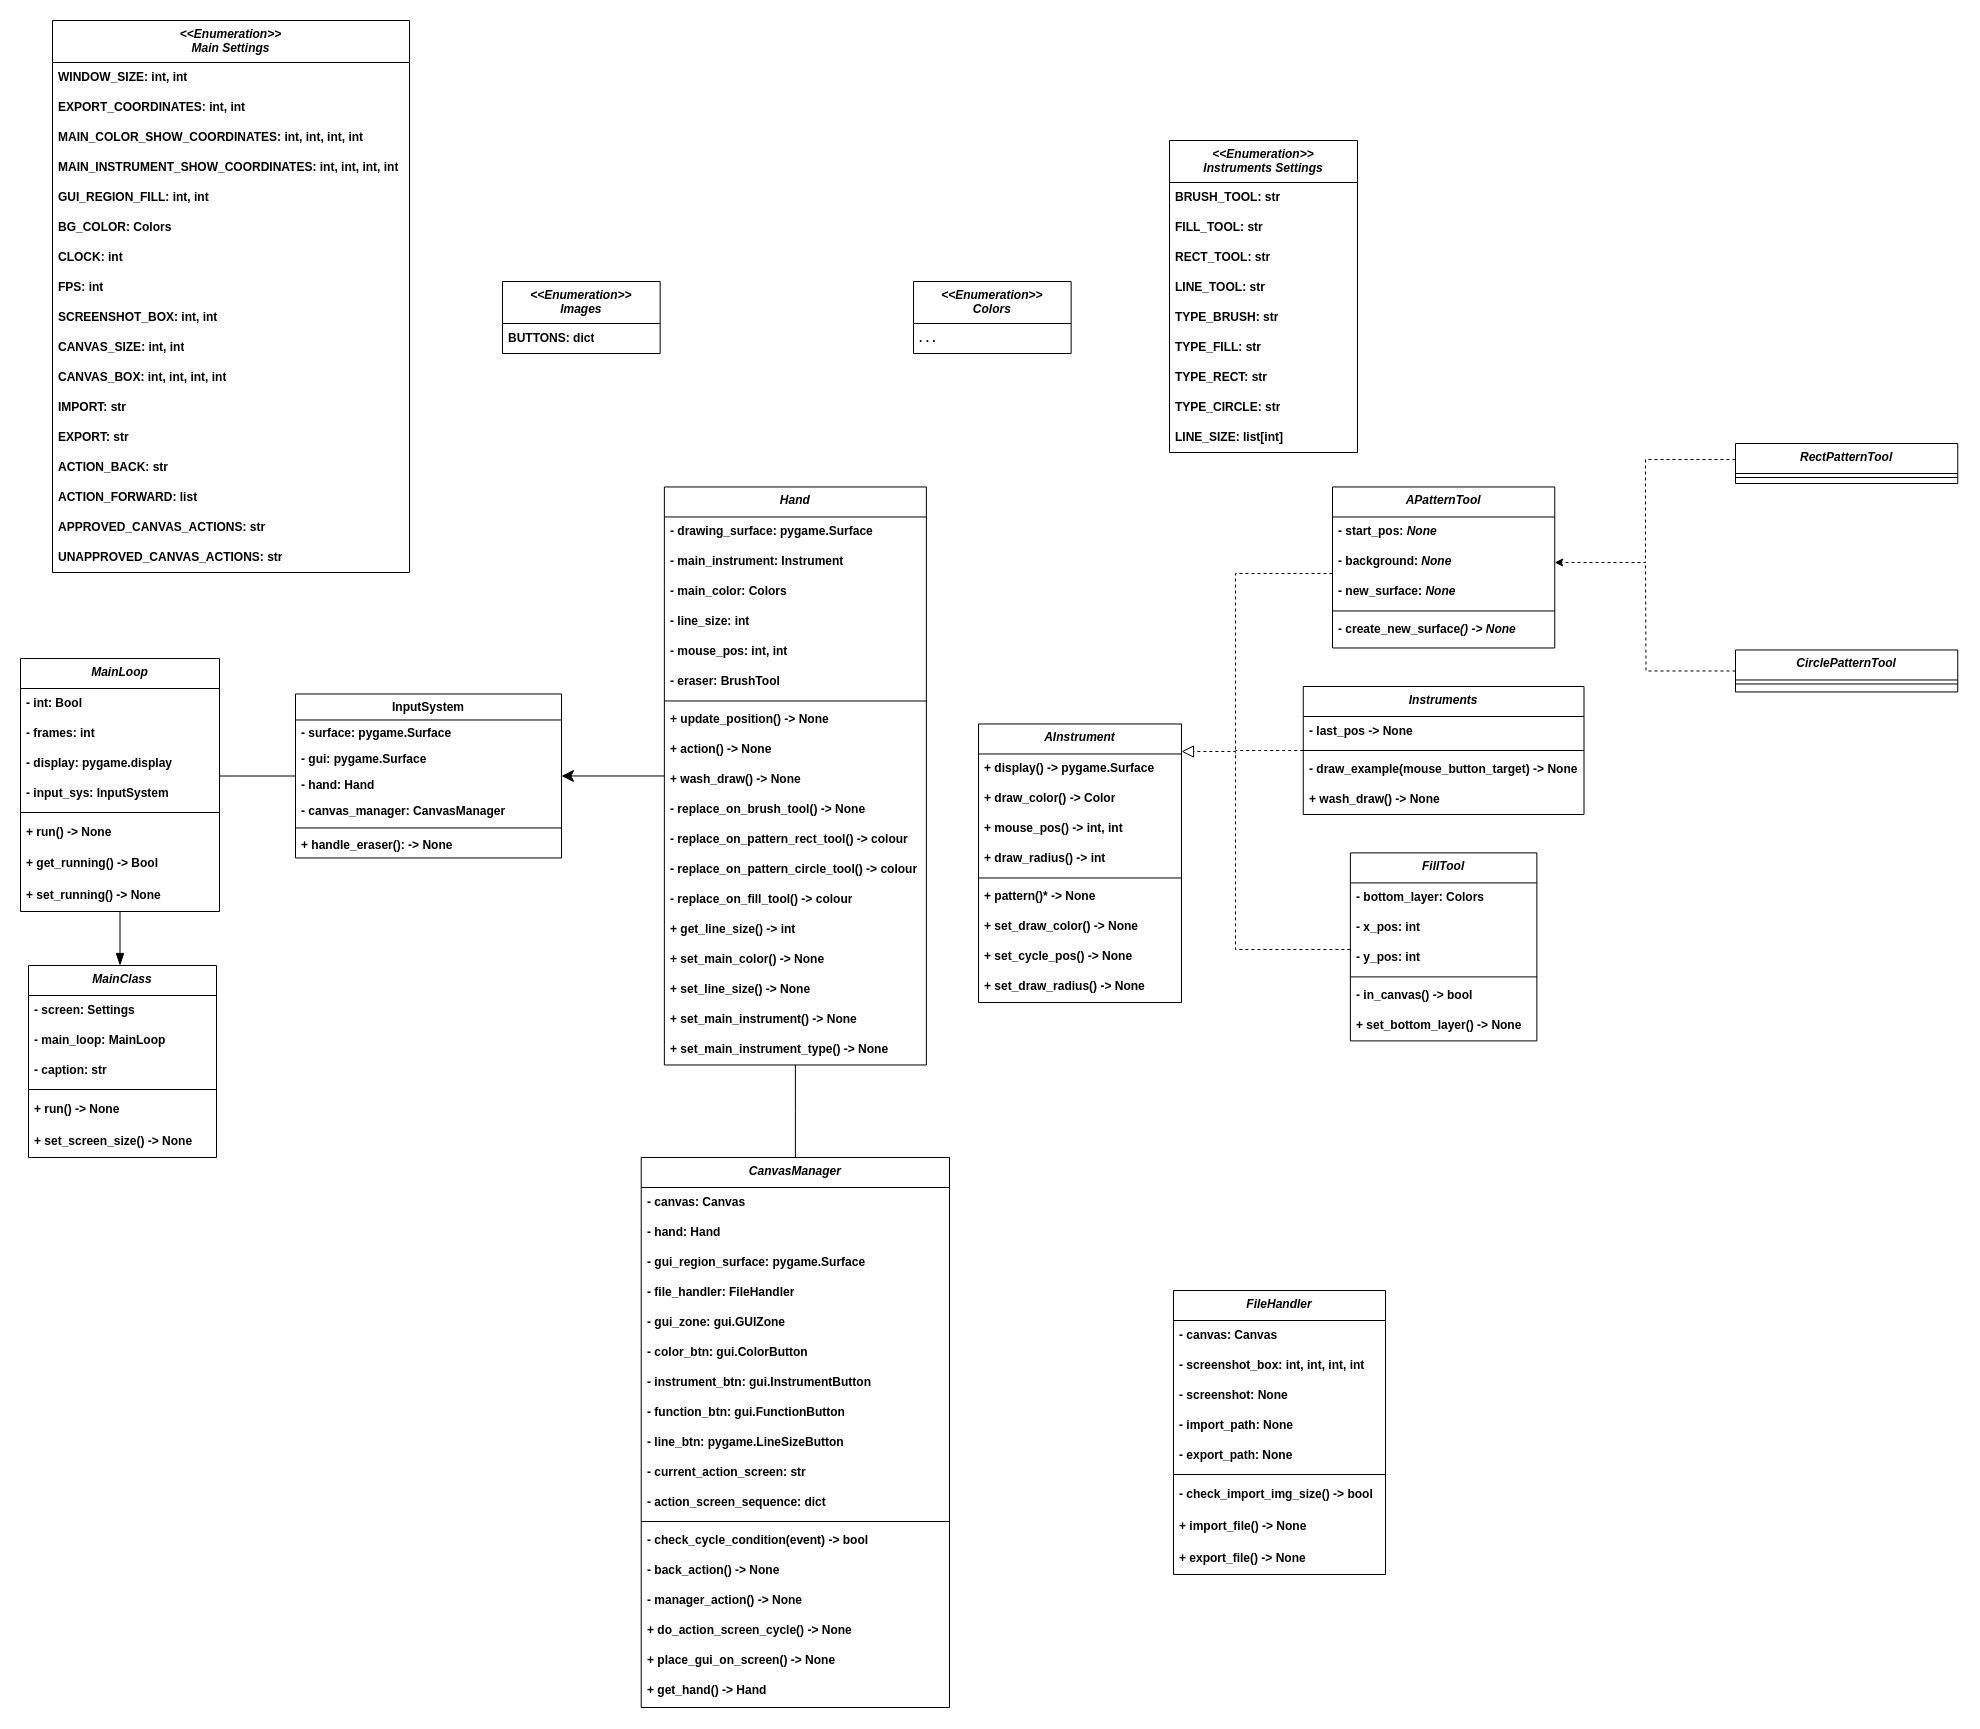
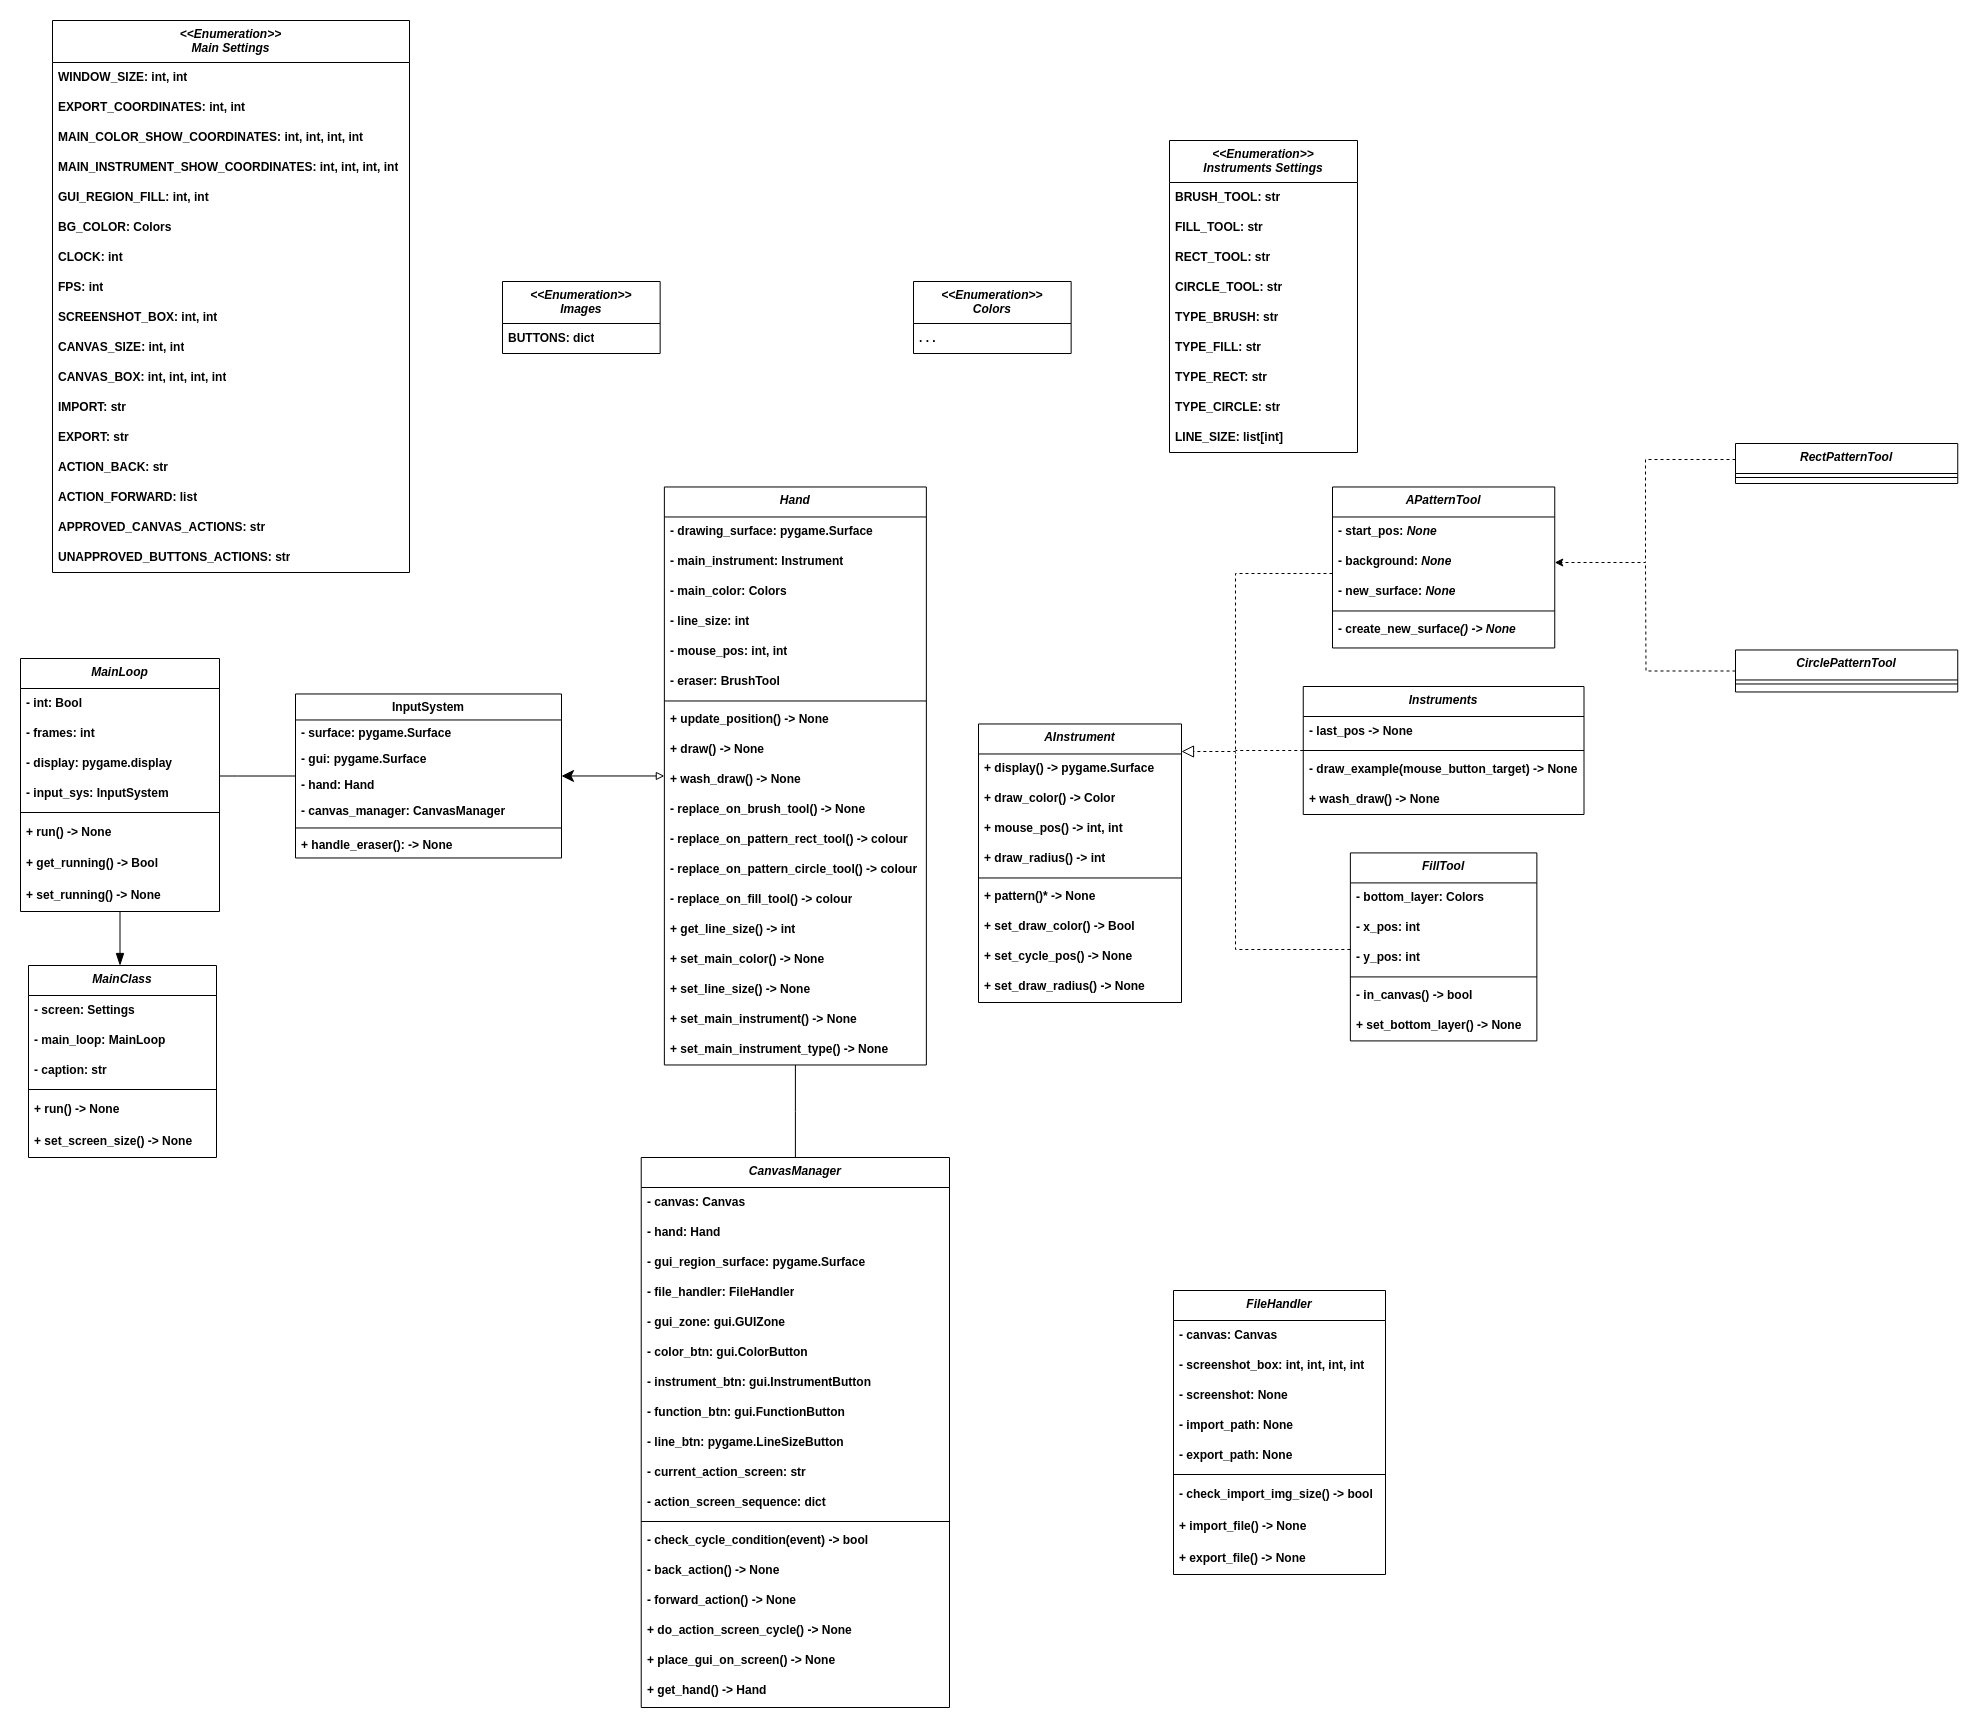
node "LINE_TOOL: str": label "LINE_TOOL: str" -> "CIRCLE_TOOL: str"
node "UNAPPROVED_CANVAS_ACTIONS: str": label "UNAPPROVED_CANVAS_ACTIONS: str" -> "UNAPPROVED_BUTTONS_ACTIONS: str"
node "+ action() -> None": label "+ action() -> None" -> "+ draw() -> None"
edge "Hand" -> "InputSystem": arrowhead none -> block
node "+ set_draw_color() -> None": label "+ set_draw_color() -> None" -> "+ set_draw_color() -> Bool"
node "- manager_action() -> None": label "- manager_action() -> None" -> "- forward_action() -> None"
